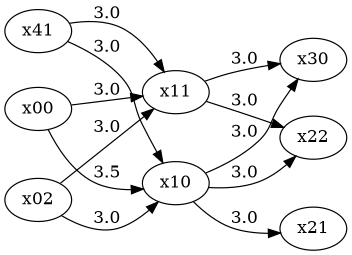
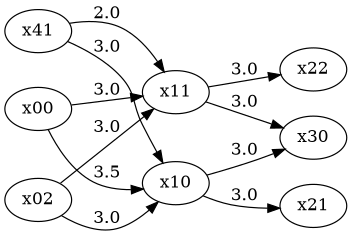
edge "x41" -> "x11": label "3.0" -> "2.0"
edge "x10" -> "x22": removed, label "3.0"
